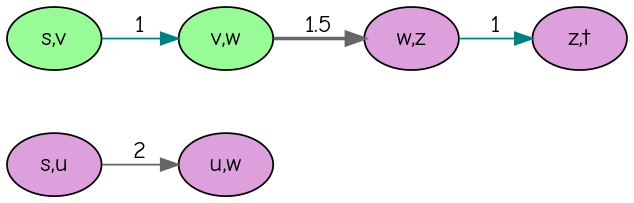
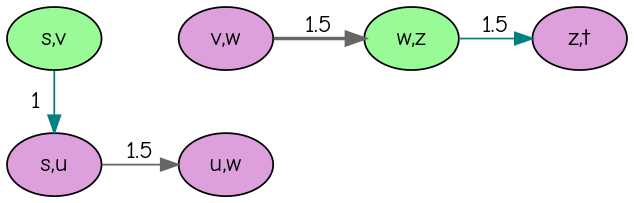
edge "w,z" -> "z,t": label "1" -> "1.5"
edge "s,v" -> "v,w": now "s,v" -> "s,u"
node "v,w": fillcolor palegreen -> plum
node "w,z": fillcolor plum -> palegreen
edge "s,u" -> "u,w": label "2" -> "1.5"
